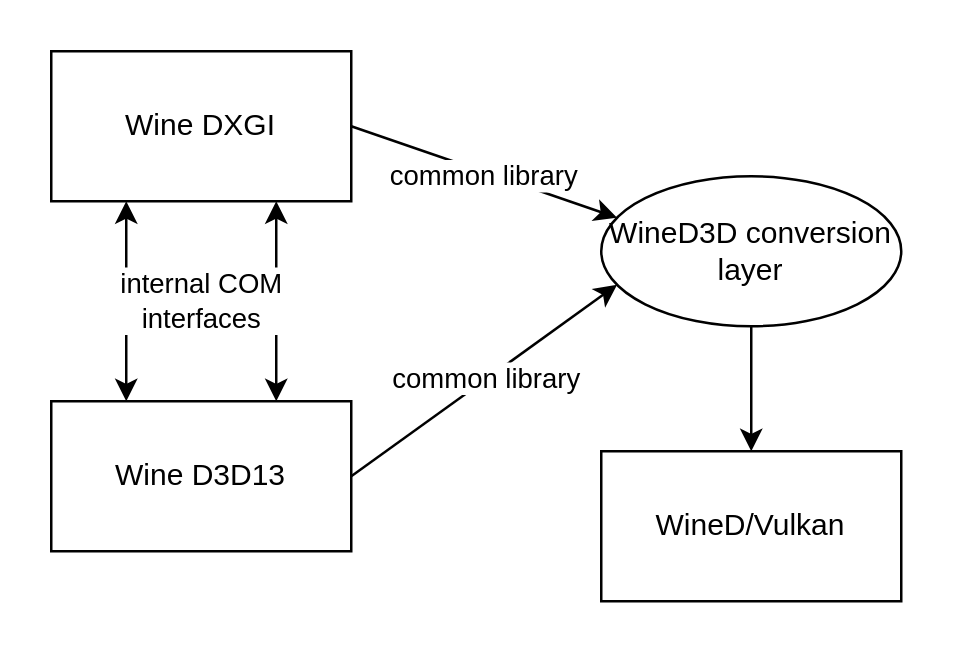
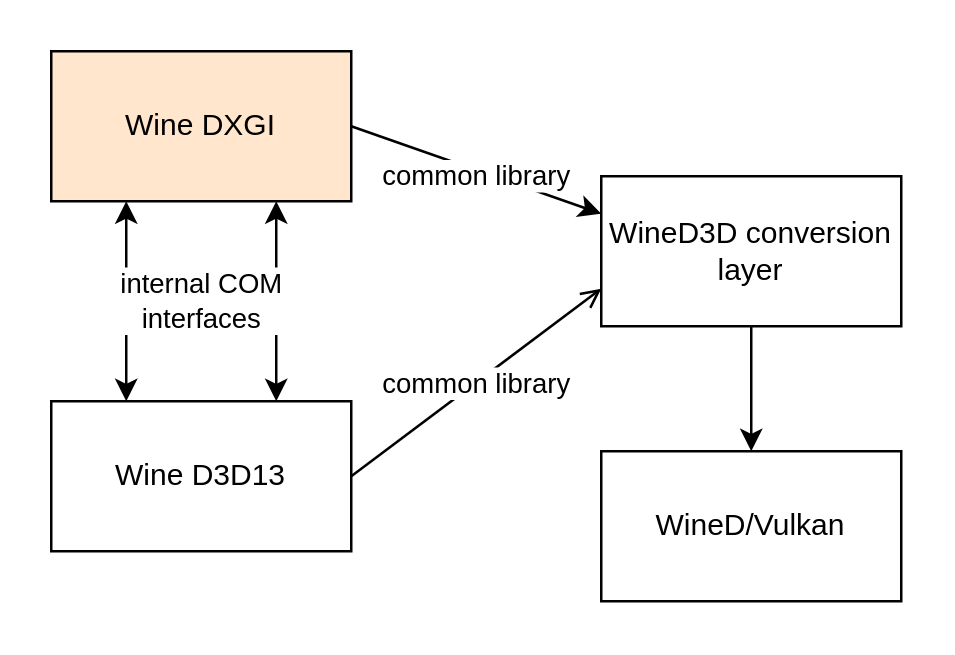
node "Wine DXGI": fillcolor #ffffff -> #ffe6cc
node "WineD3D conversion layer": shape ellipse -> rectangle
edge "Wine D3D13" -> "WineD3D conversion layer": arrowhead classic -> open
